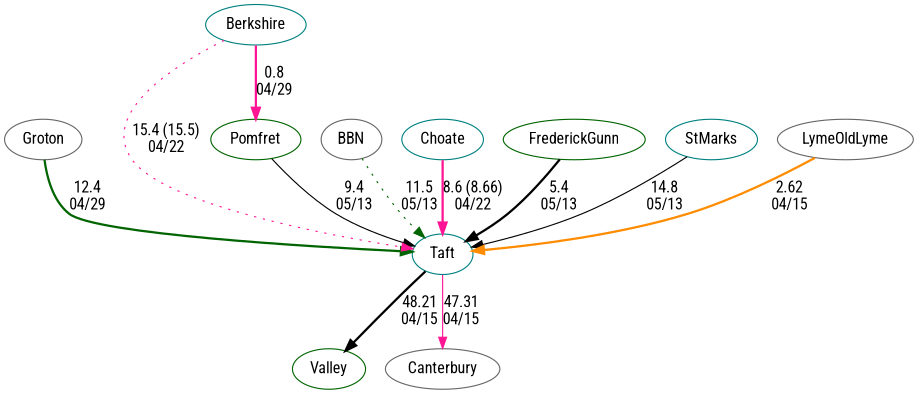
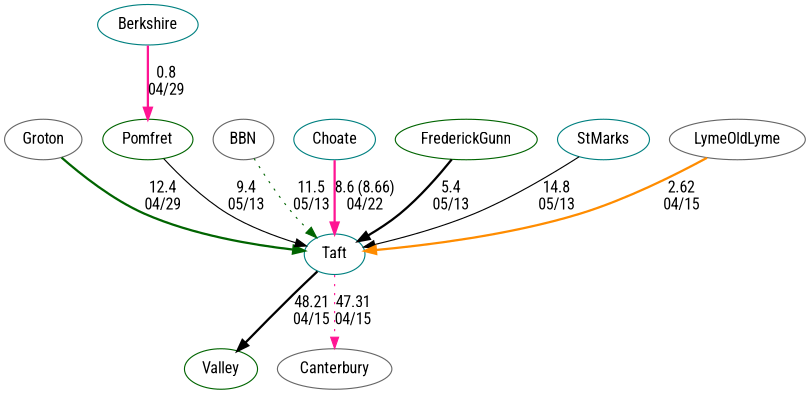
edge "Berkshire" -> "Taft": removed, label "15.4 (15.5) 04/22"
edge "Taft" -> "Canterbury": style solid -> dotted
